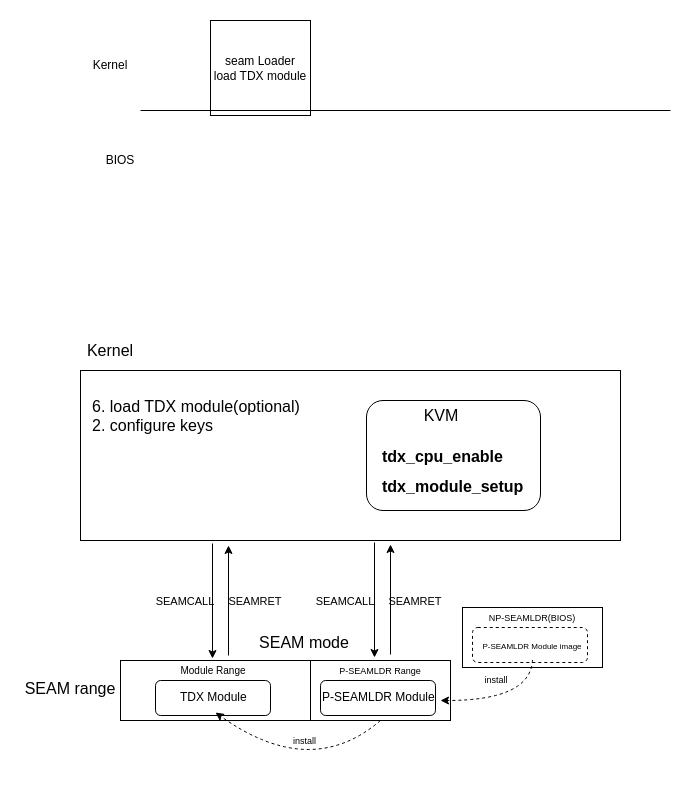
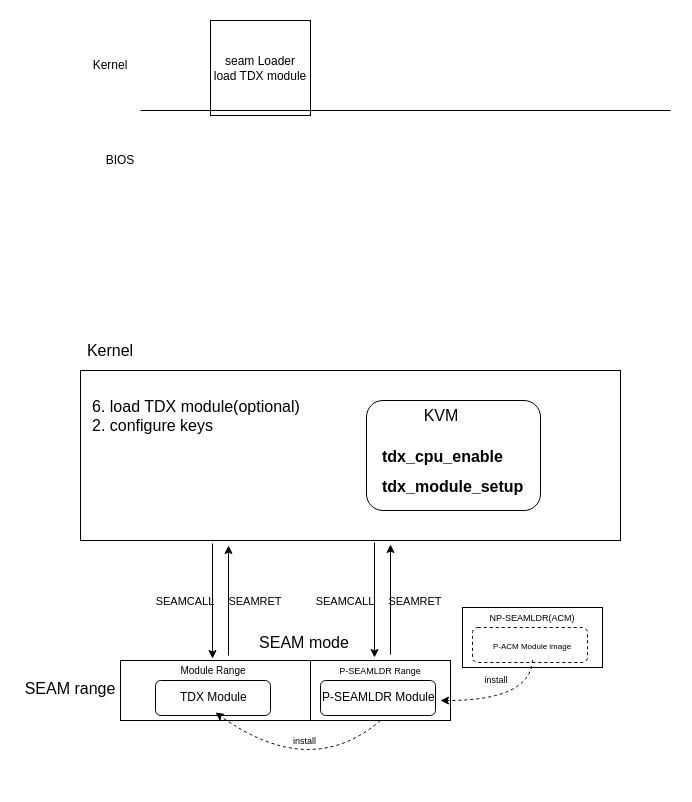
node "NP-SEAMLDR(BIOS)": label "NP-SEAMLDR(BIOS)" -> "NP-SEAMLDR(ACM)"
node "P-SEAMLDR Module image": label "P-SEAMLDR Module image" -> "P-ACM Module image"
